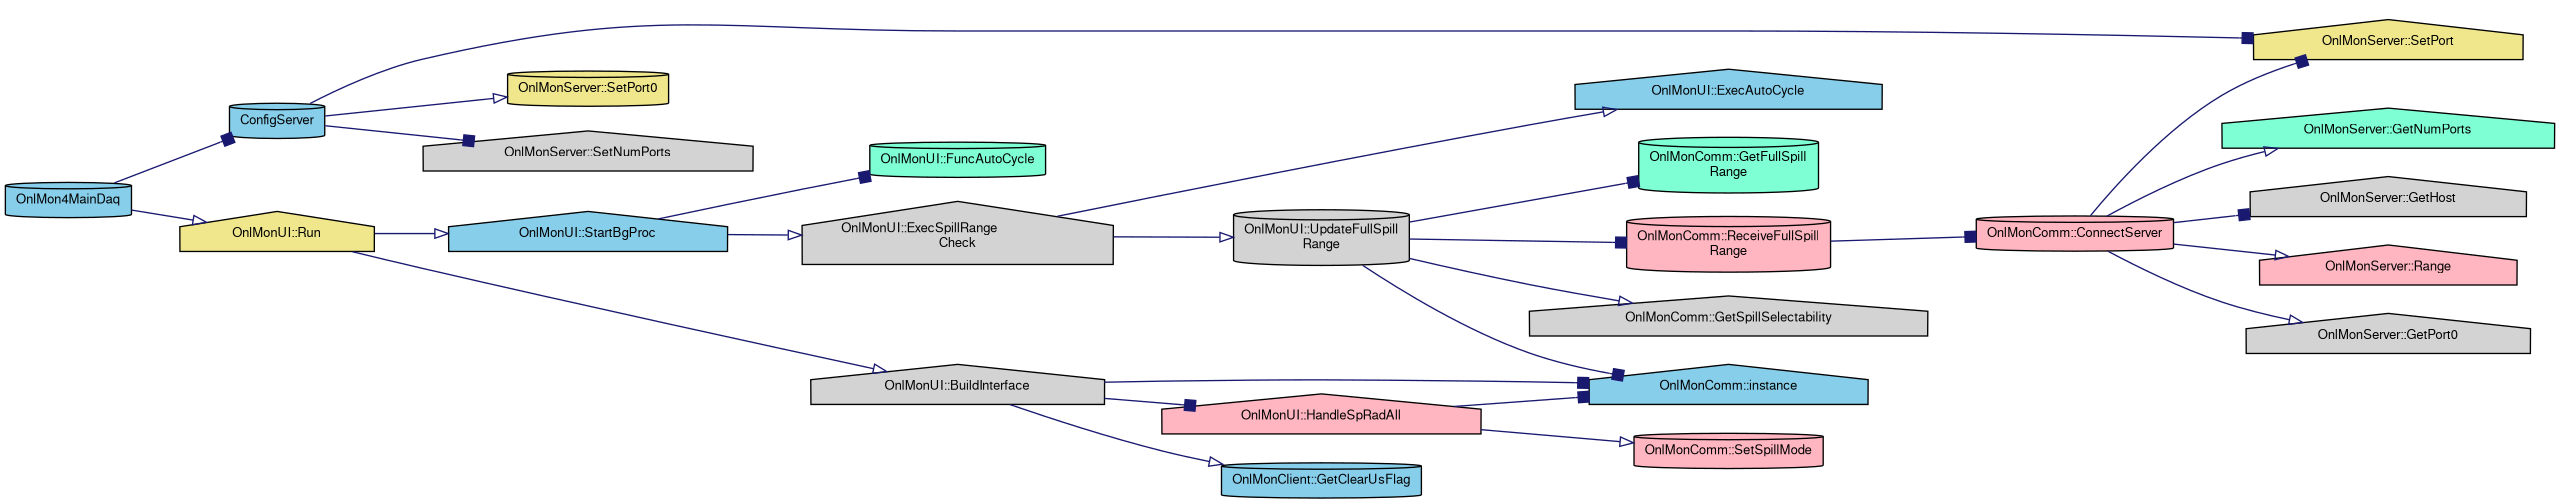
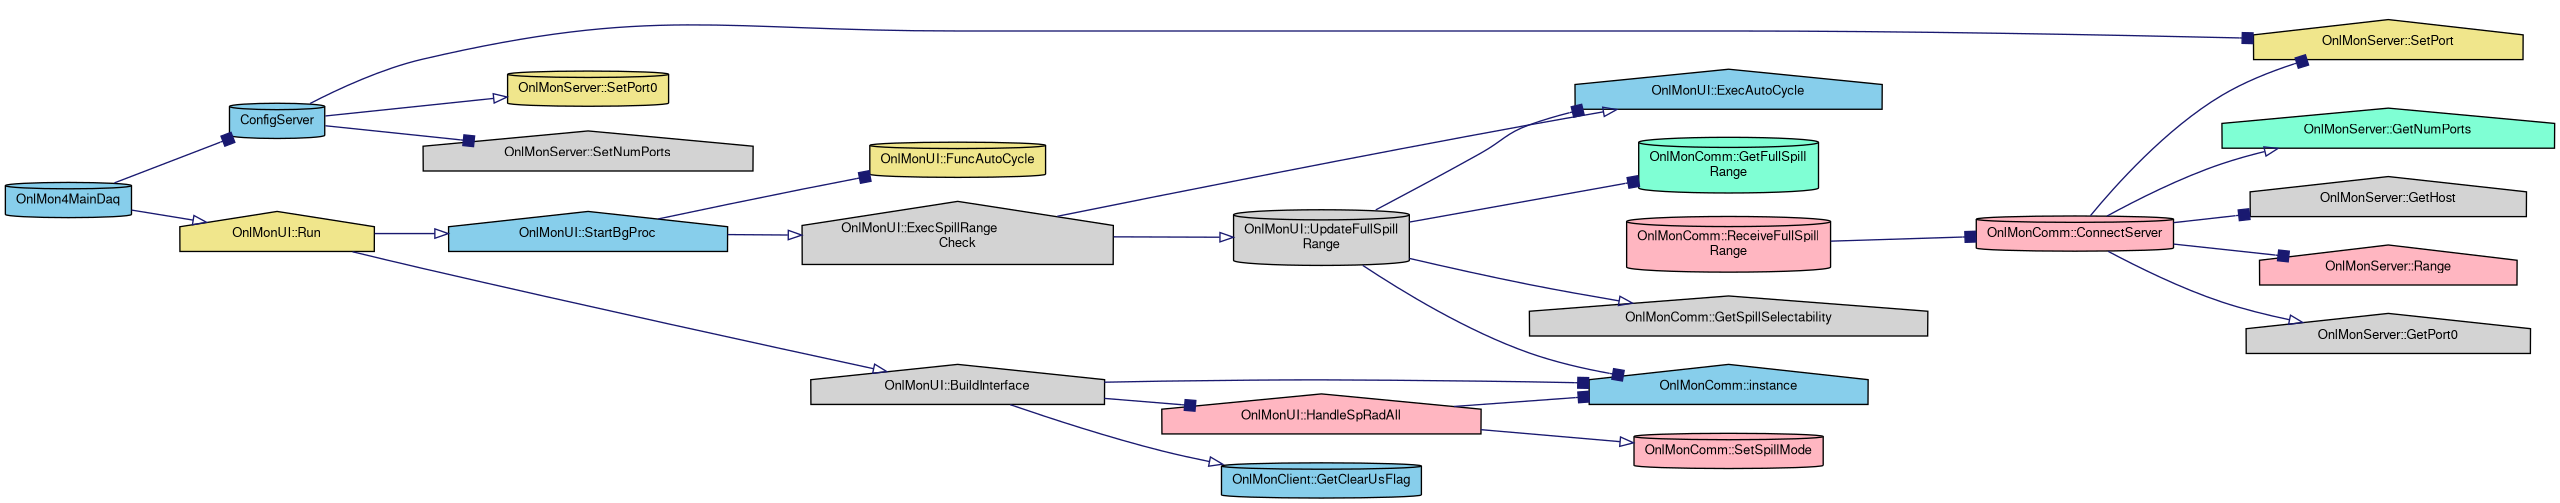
node "OnlMonUI::FuncAutoCycle": fillcolor aquamarine -> khaki
edge "OnlMonUI::UpdateFullSpill Range" -> "OnlMonComm::ReceiveFullSpill Range": now "OnlMonUI::UpdateFullSpill Range" -> "OnlMonUI::ExecAutoCycle"
edge "OnlMonComm::ConnectServer" -> "OnlMonServer::Range": arrowhead onormal -> box
